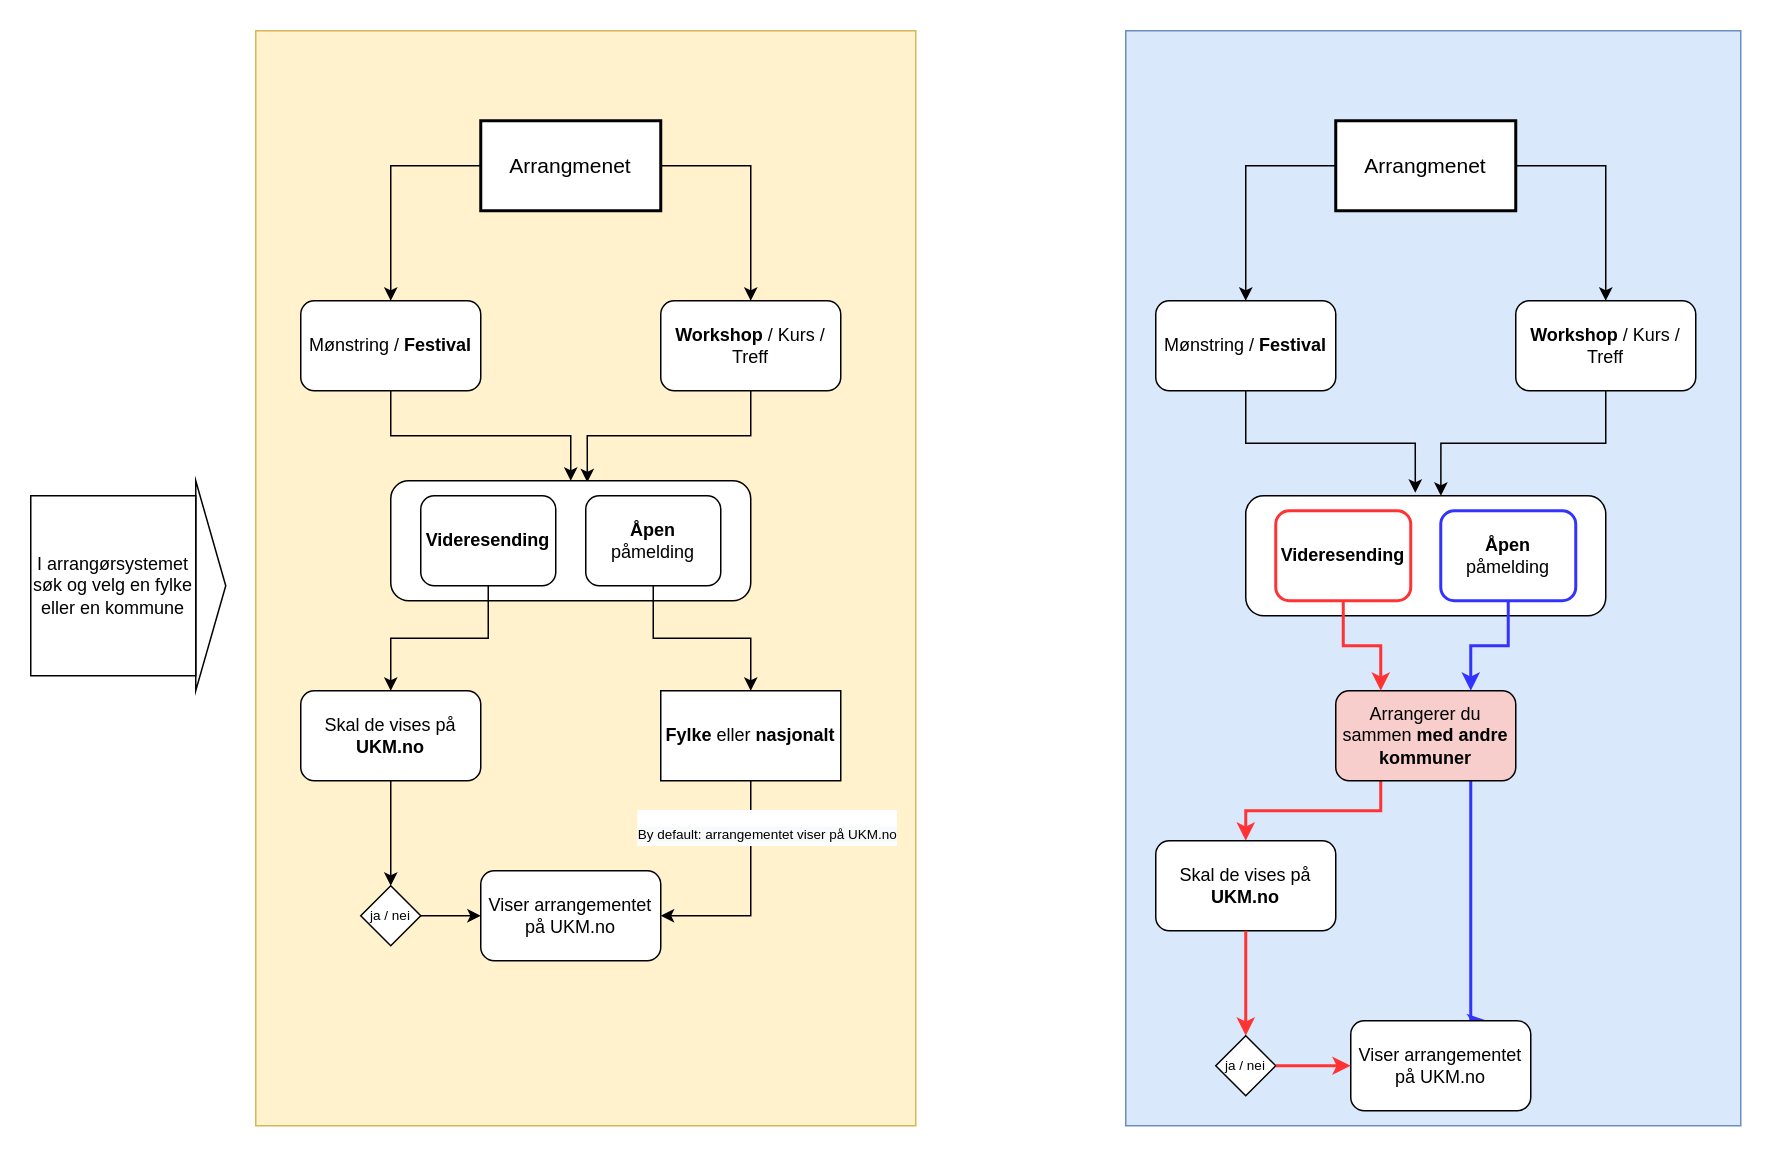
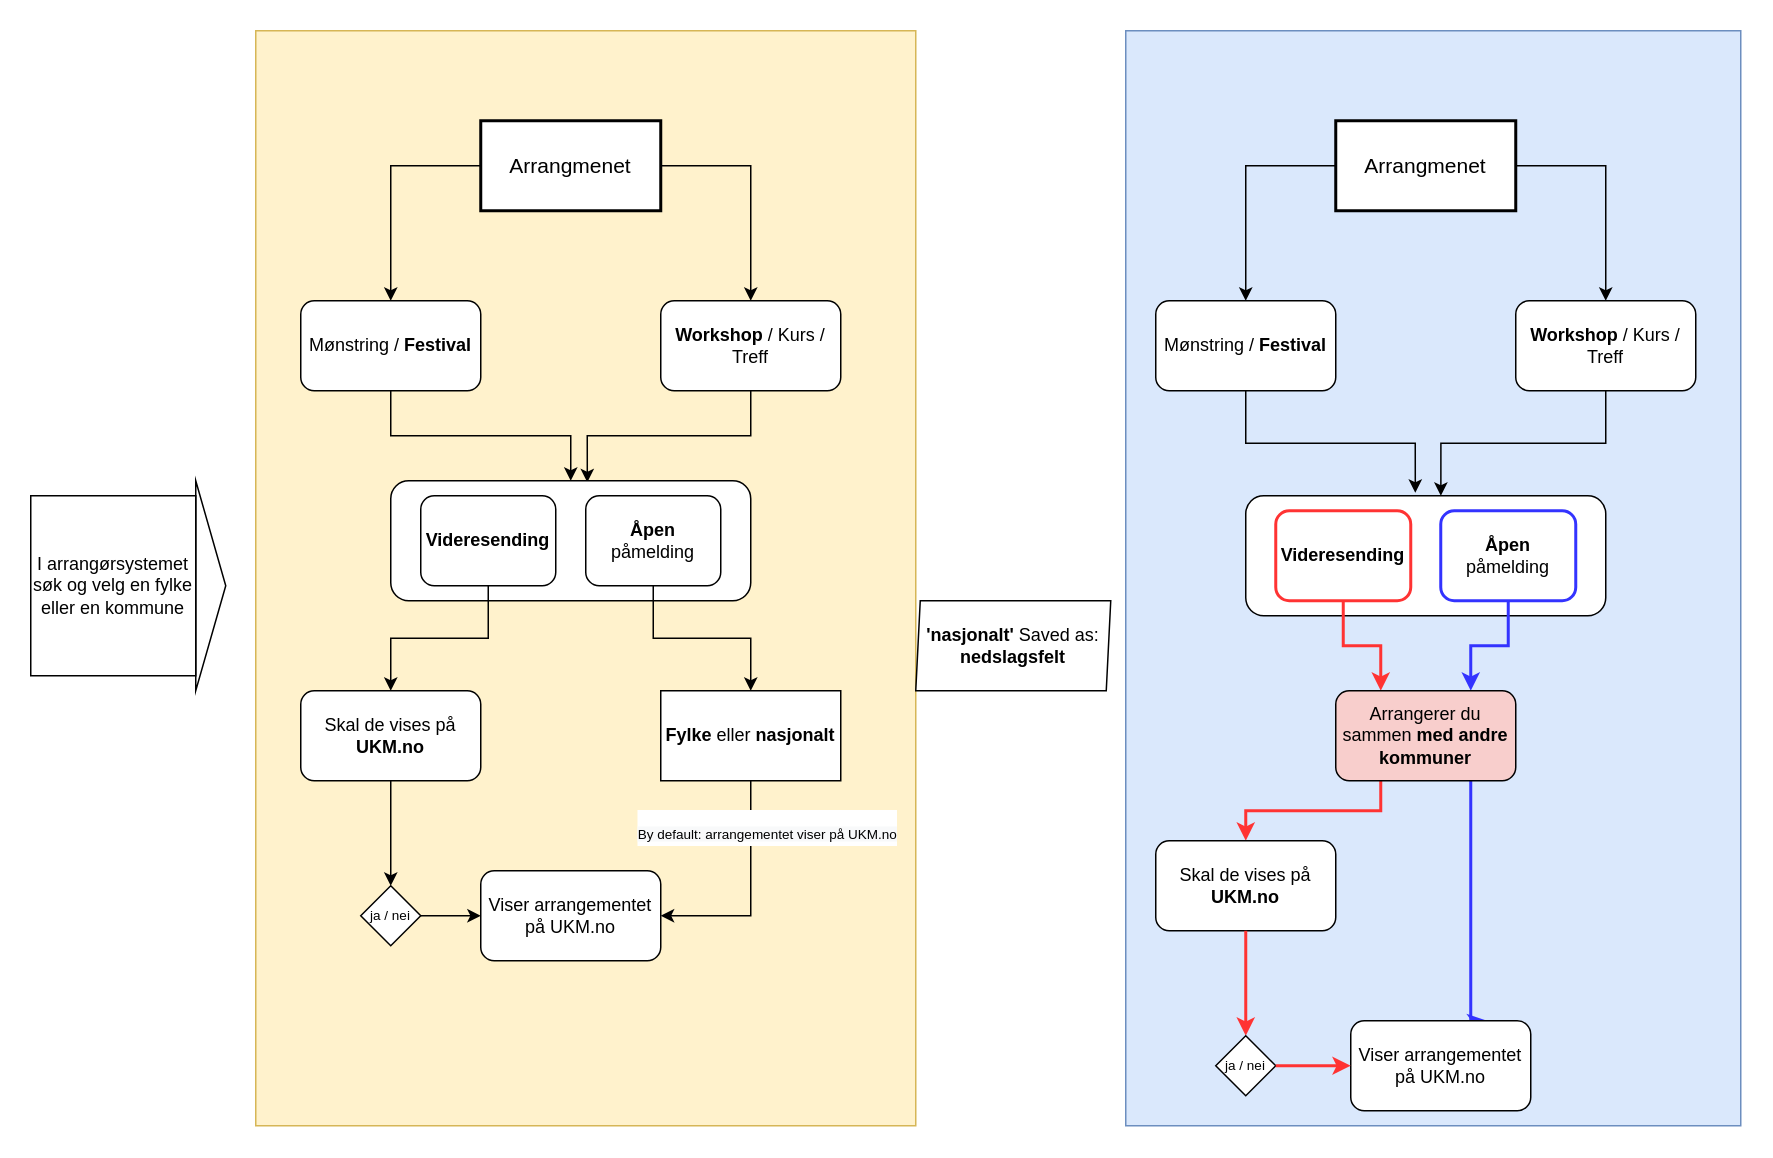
node "'nasjonalt' Saved as: nedslagsfelt": added
